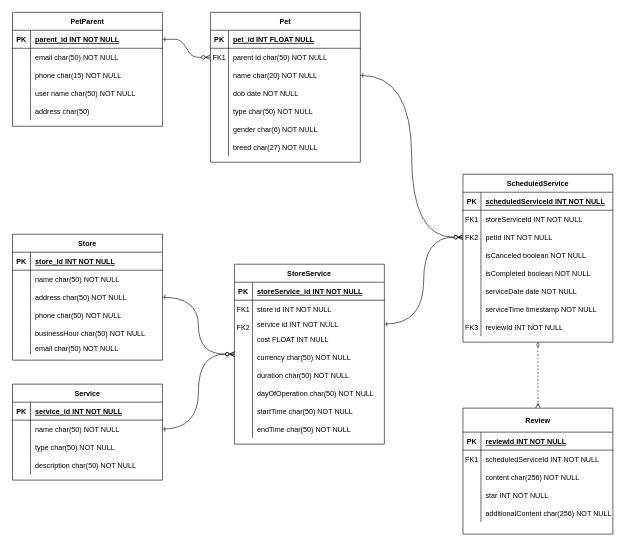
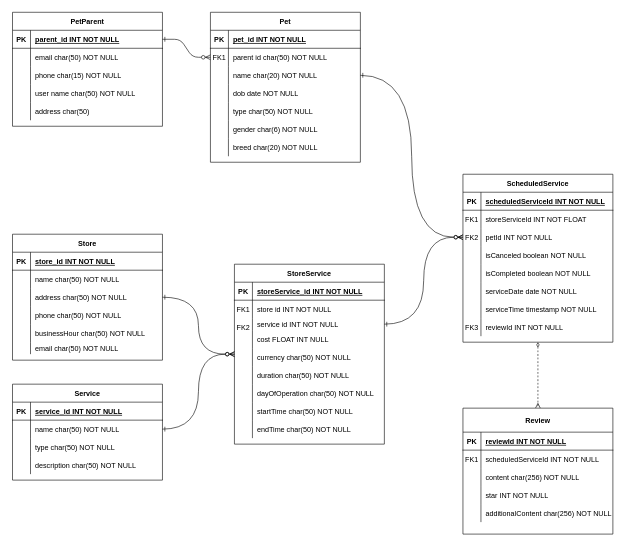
node "pet_id INT FLOAT NULL": label "pet_id INT FLOAT NULL" -> "pet_id INT NOT NULL"
node "breed char(27) NOT NULL": label "breed char(27) NOT NULL" -> "breed char(20) NOT NULL"
node "storeServiceId INT NOT NULL": label "storeServiceId INT NOT NULL" -> "storeServiceId INT NOT FLOAT"
